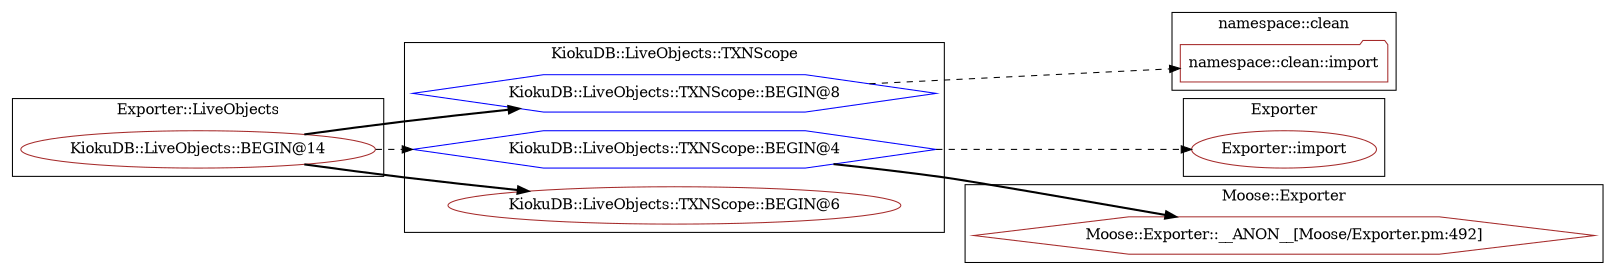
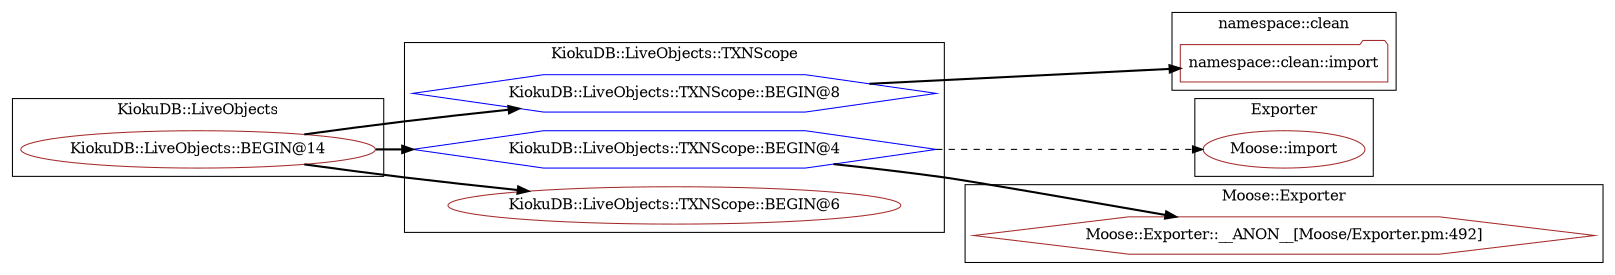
edge "KiokuDB::LiveObjects::TXNScope::BEGIN@8" -> "namespace::clean::import": style dashed -> bold
cluster "Exporter::LiveObjects": label "Exporter::LiveObjects" -> "KiokuDB::LiveObjects"
edge "KiokuDB::LiveObjects::BEGIN@14" -> "KiokuDB::LiveObjects::TXNScope::BEGIN@4": style dashed -> bold
node "Exporter::import": label "Exporter::import" -> "Moose::import"
